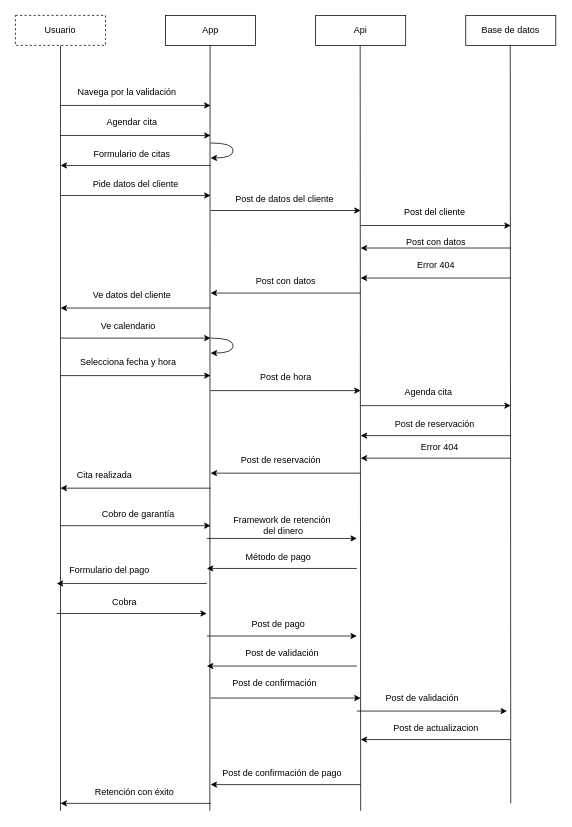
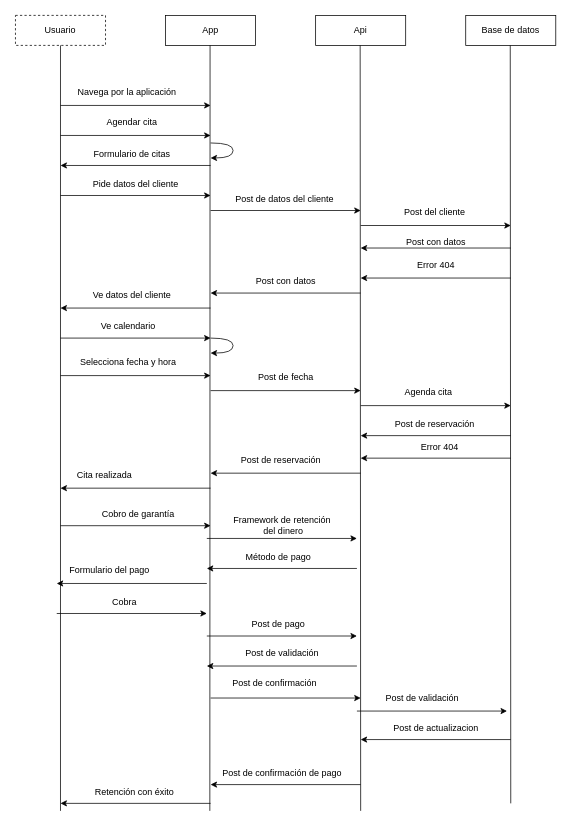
node "Navega por la validación": label "Navega por la validación" -> "Navega por la aplicación"
node "Post de hora": label "Post de hora" -> "Post de fecha"
